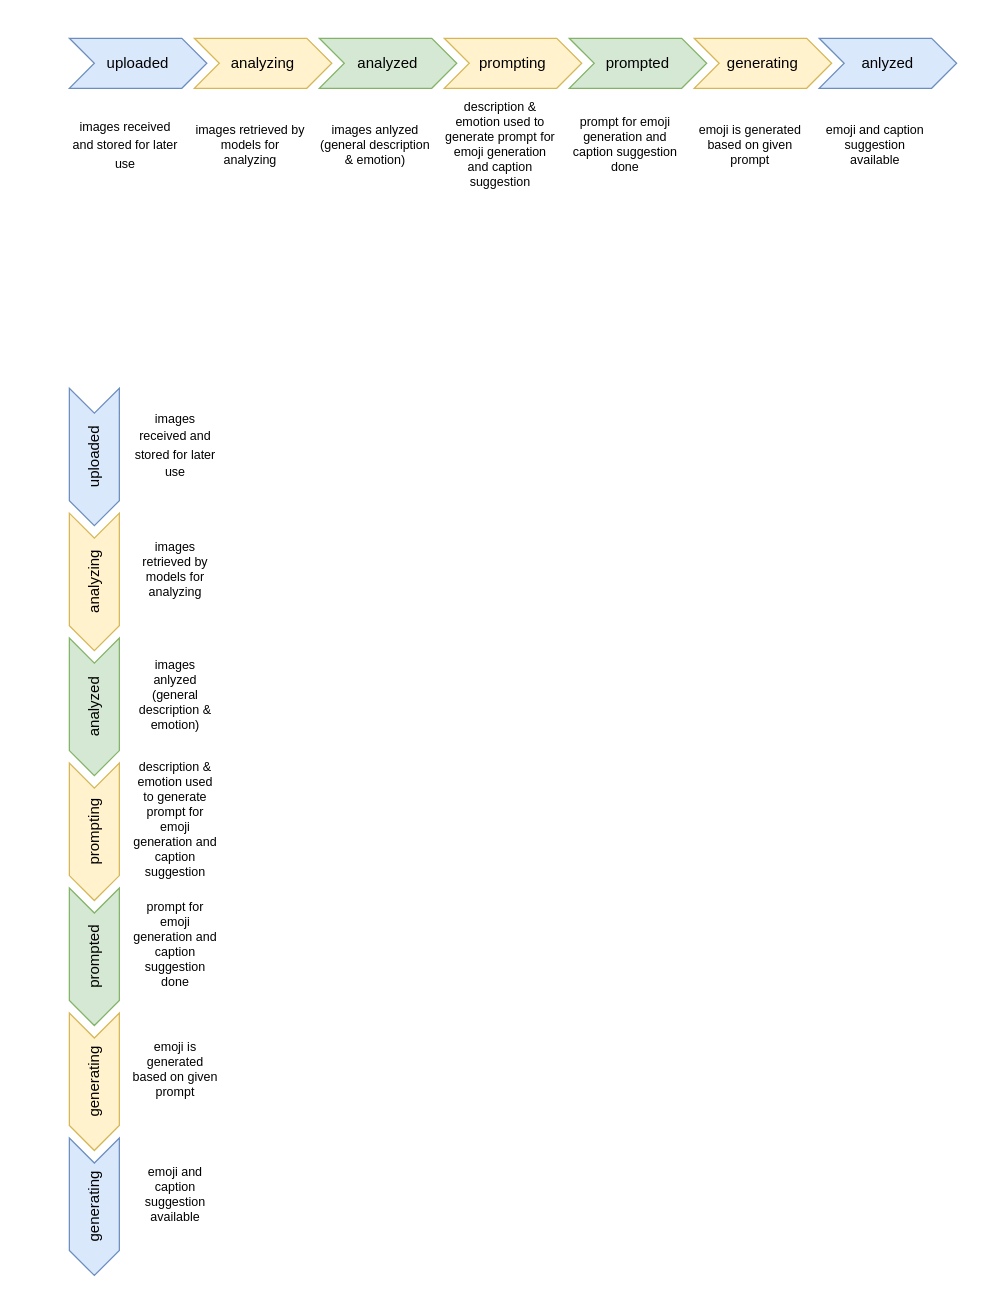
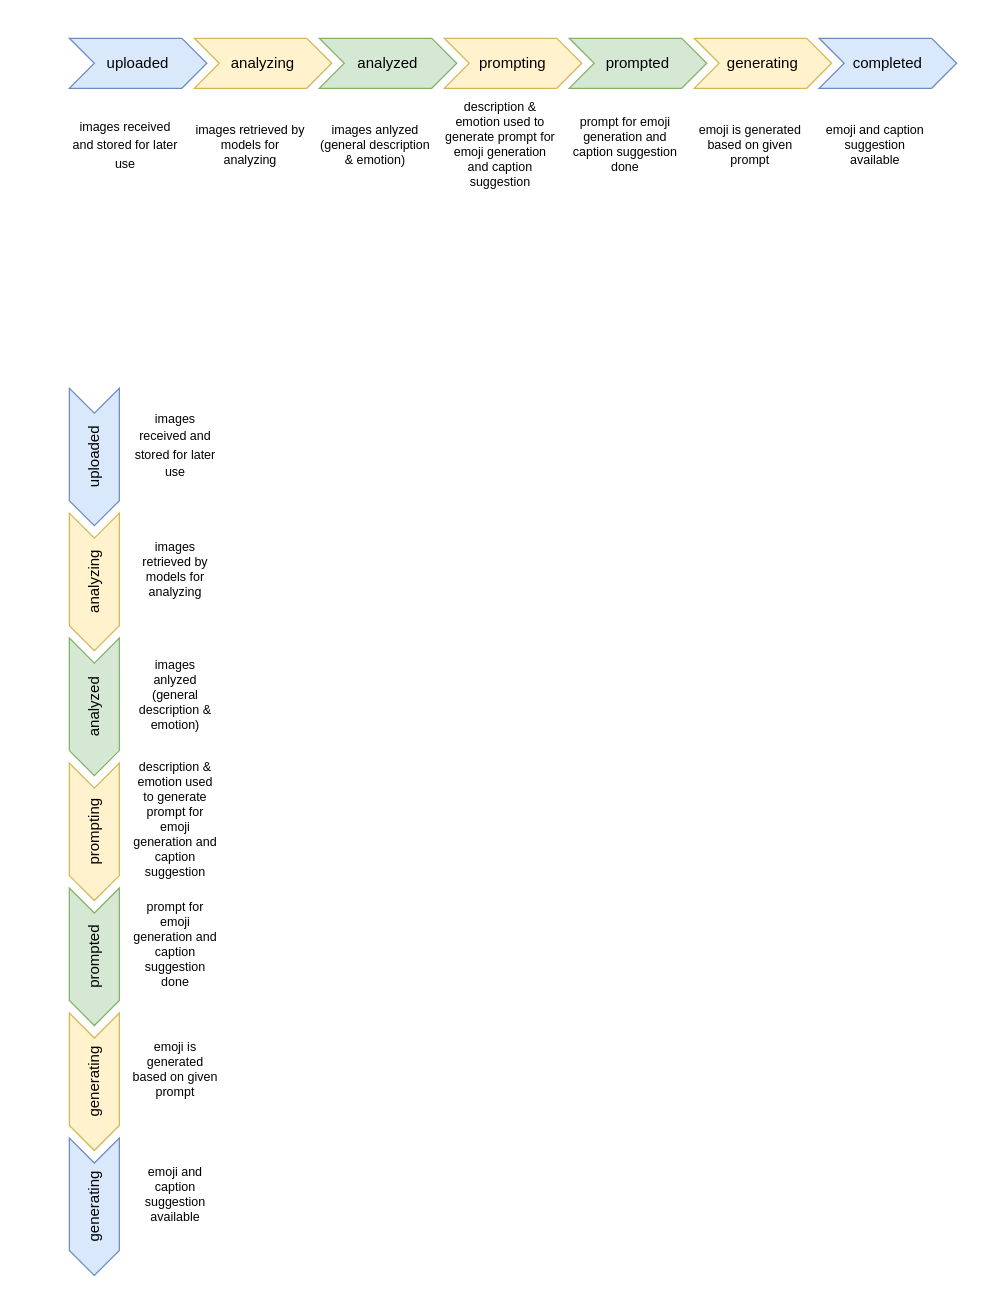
node "anlyzed": label "anlyzed" -> "completed"
